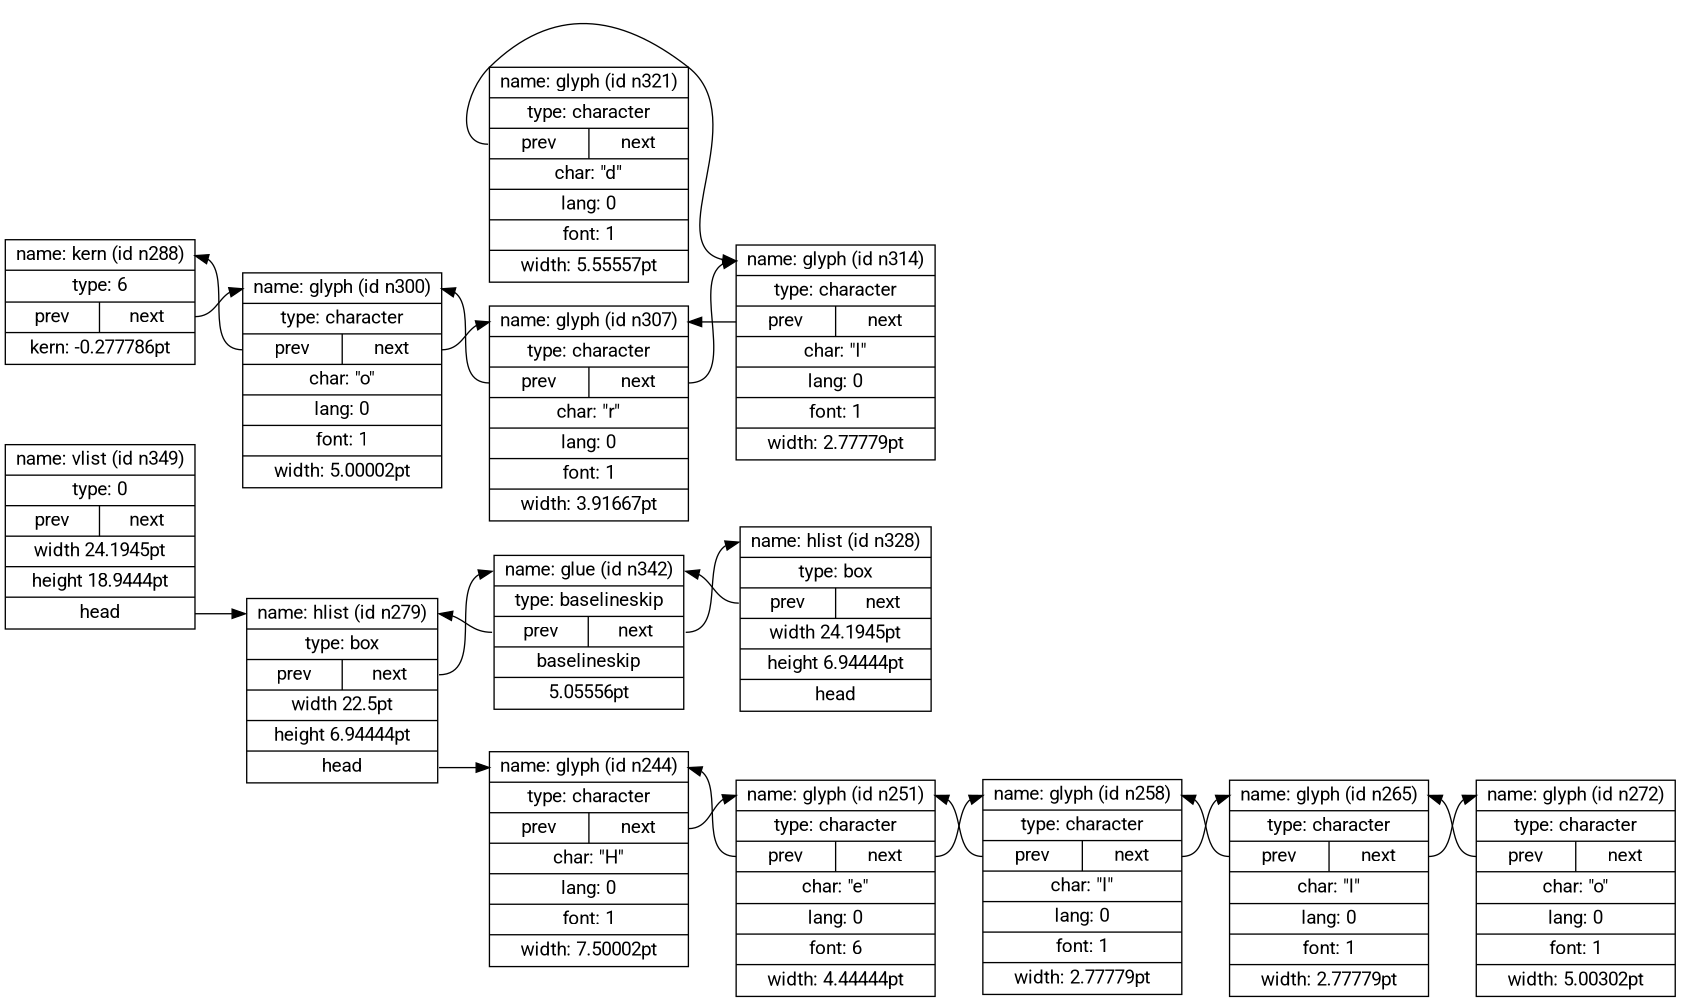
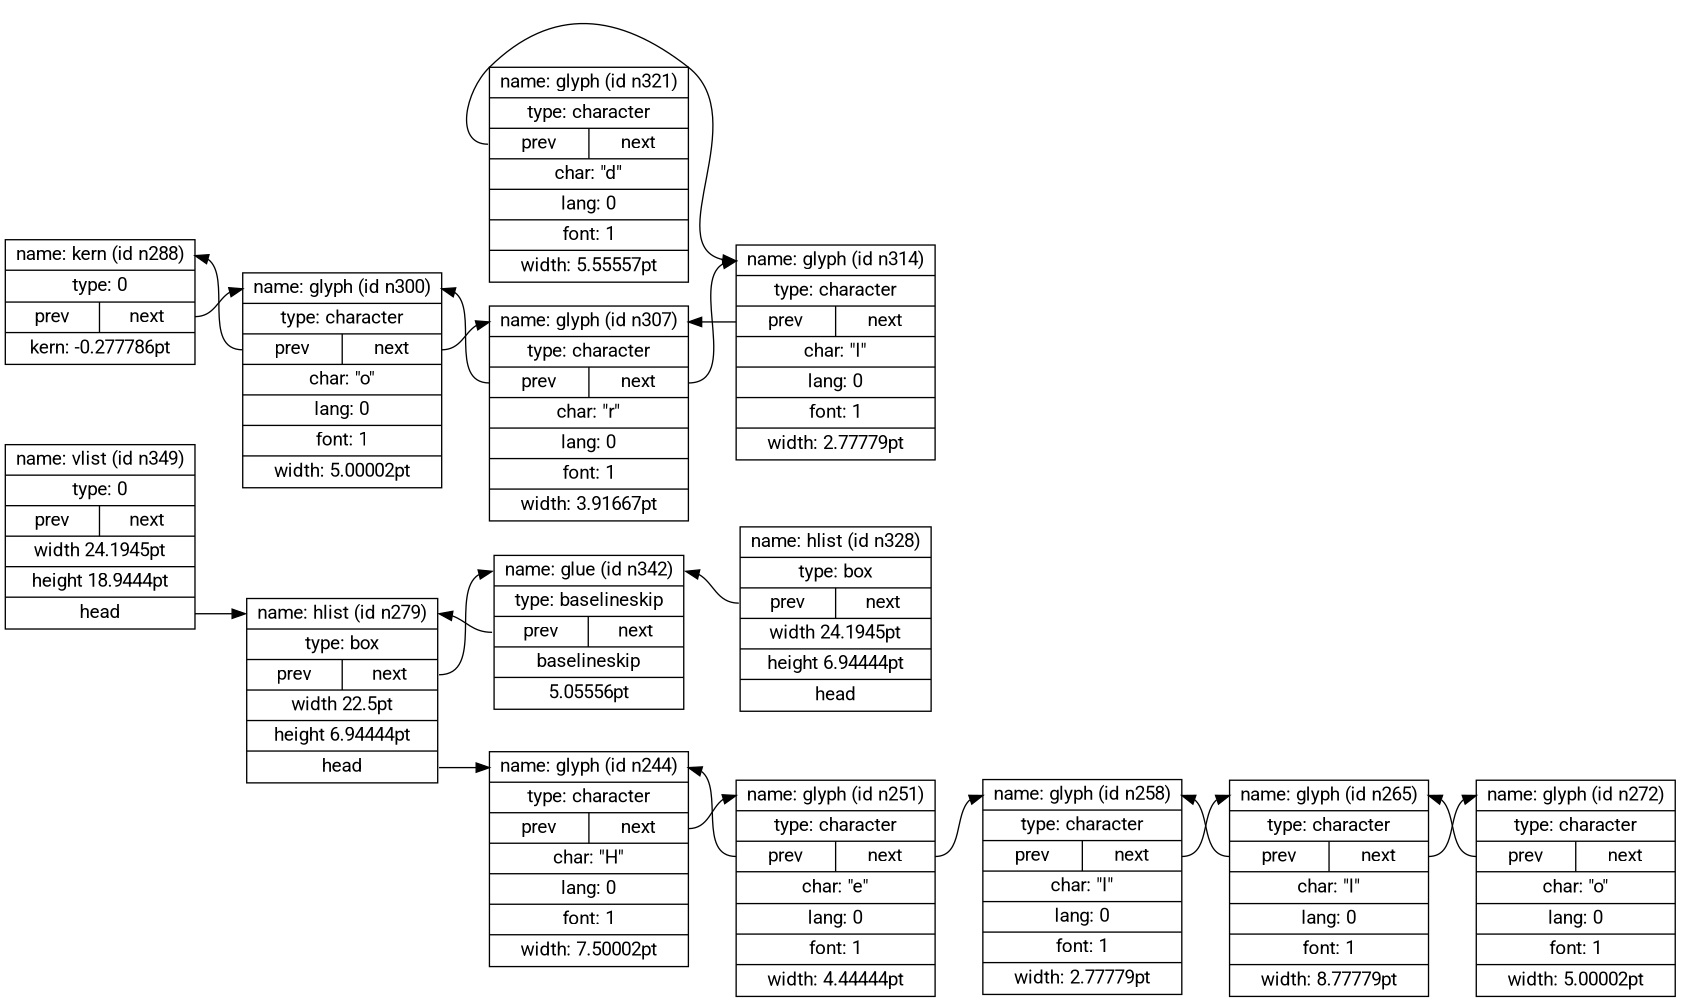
node "name: kern (id n288)": text "type: 6" -> "type: 0"
edge "name: glue (id n342)" -> "name: hlist (id n328)": removed
edge "name: glyph (id n258)" -> "name: glyph (id n251)": removed
node "name: glyph (id n251)": text "font: 6" -> "font: 1"
node "name: glyph (id n265)": text "width: 2.77779pt" -> "width: 8.77779pt"
node "name: glyph (id n272)": text "width: 5.00302pt" -> "width: 5.00002pt"
